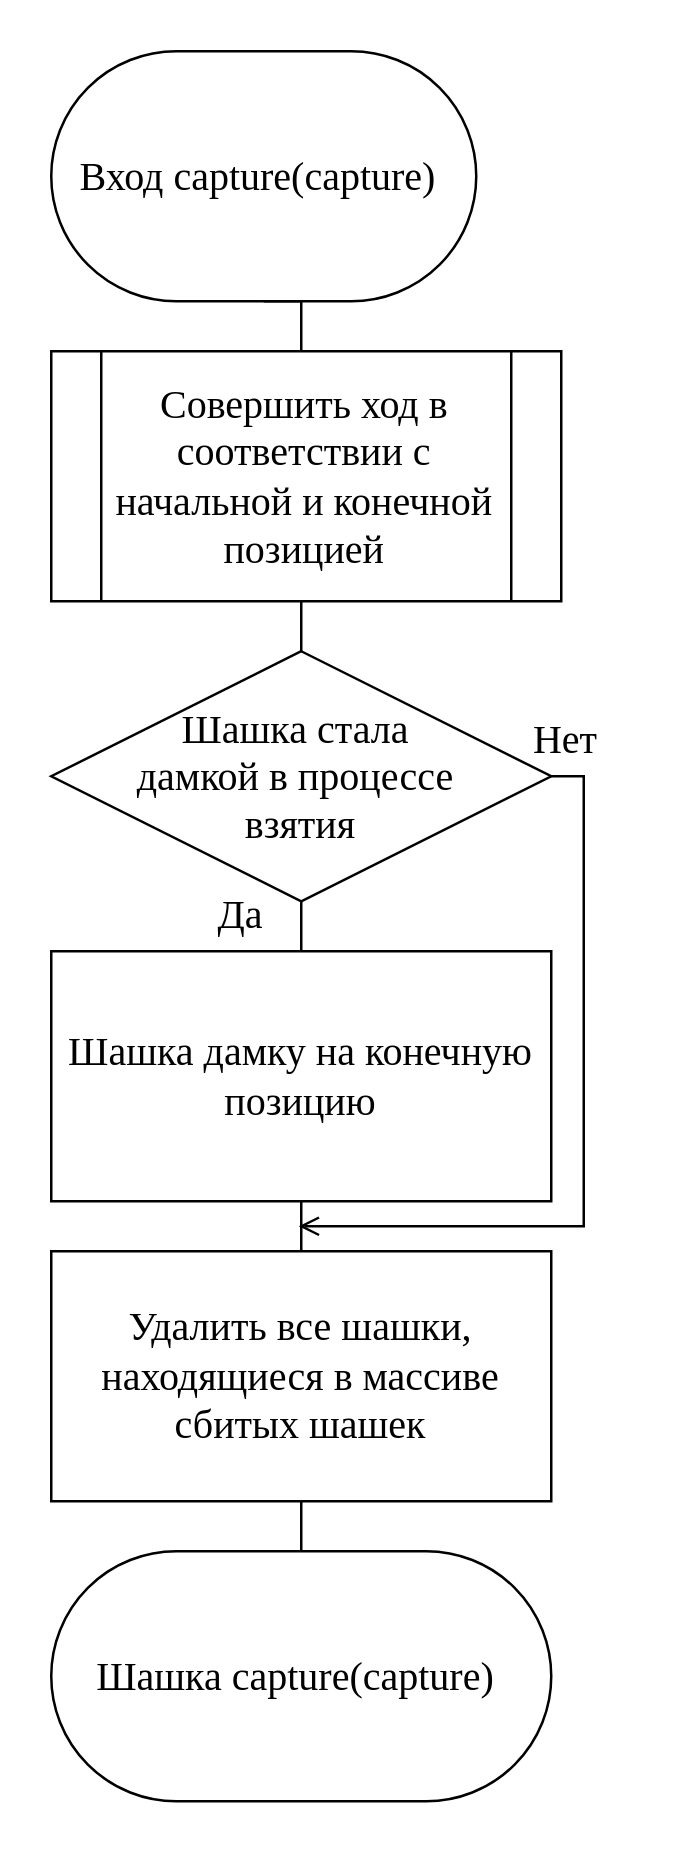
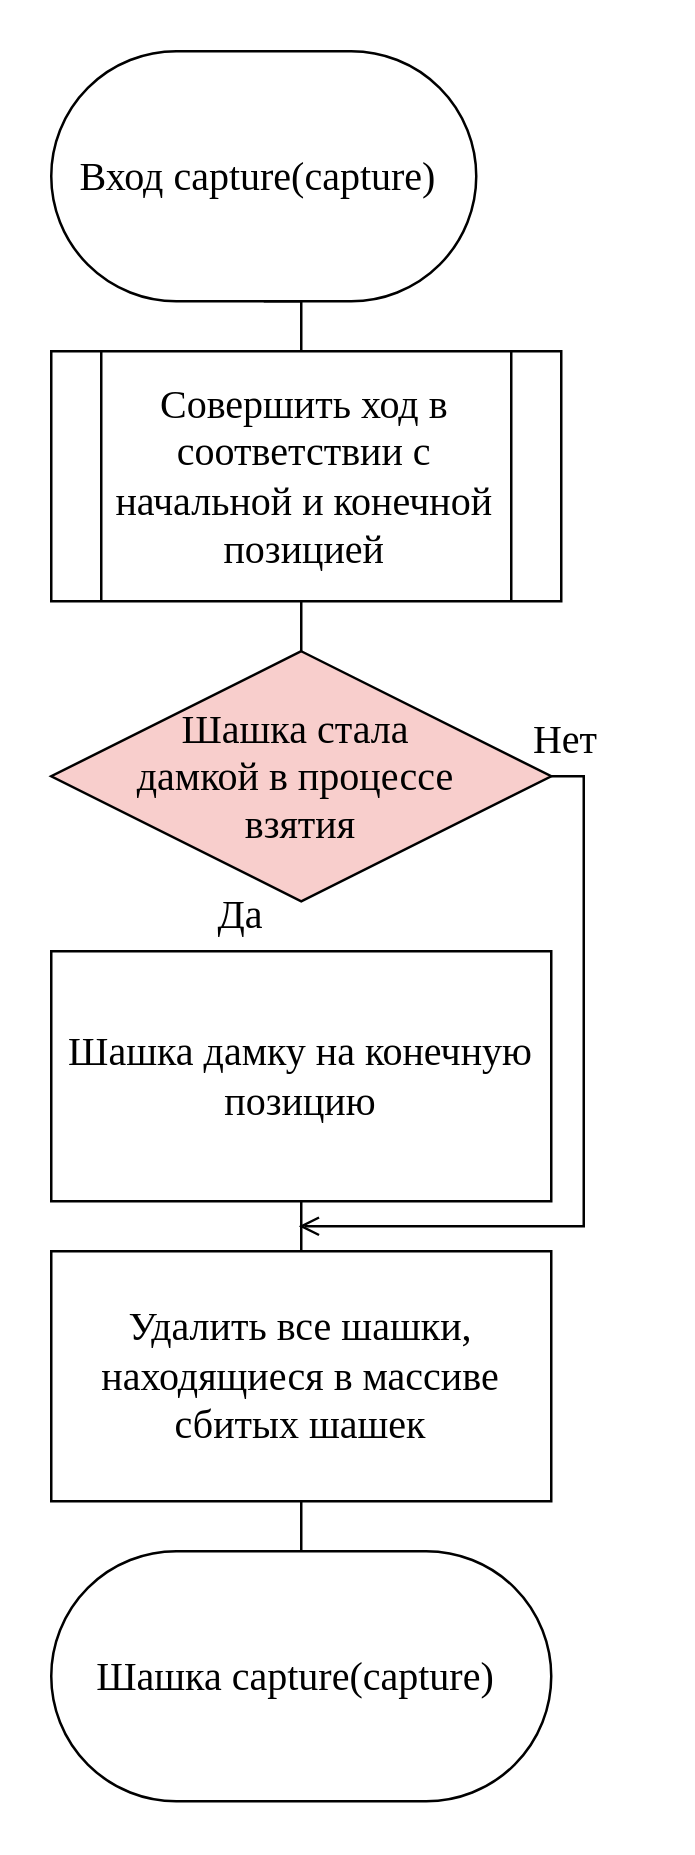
node "Шашка стала дамкой в процессе взятия": fillcolor #ffffff -> #f8cecc
edge "Шашка стала дамкой в процессе взятия" -- "Шашка дамку на конечную позицию": removed
